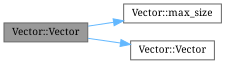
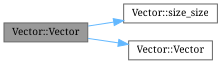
node "Vector::max_size": label "Vector::max_size" -> "Vector::size_size"
